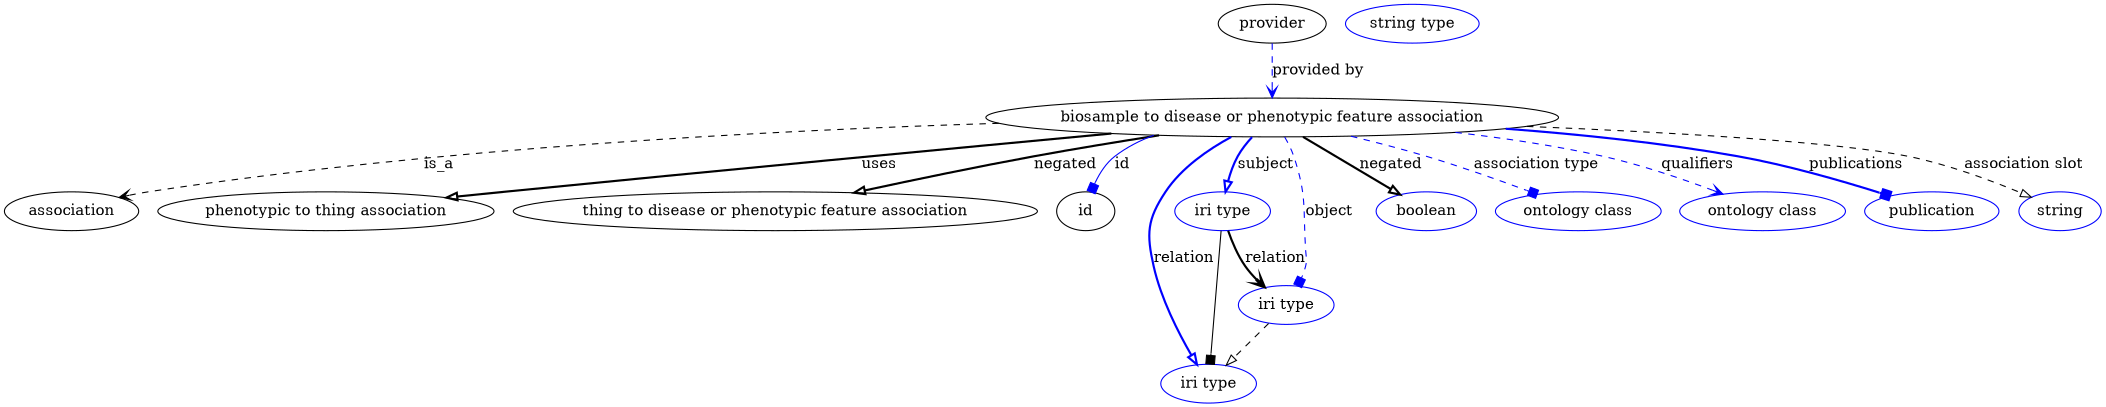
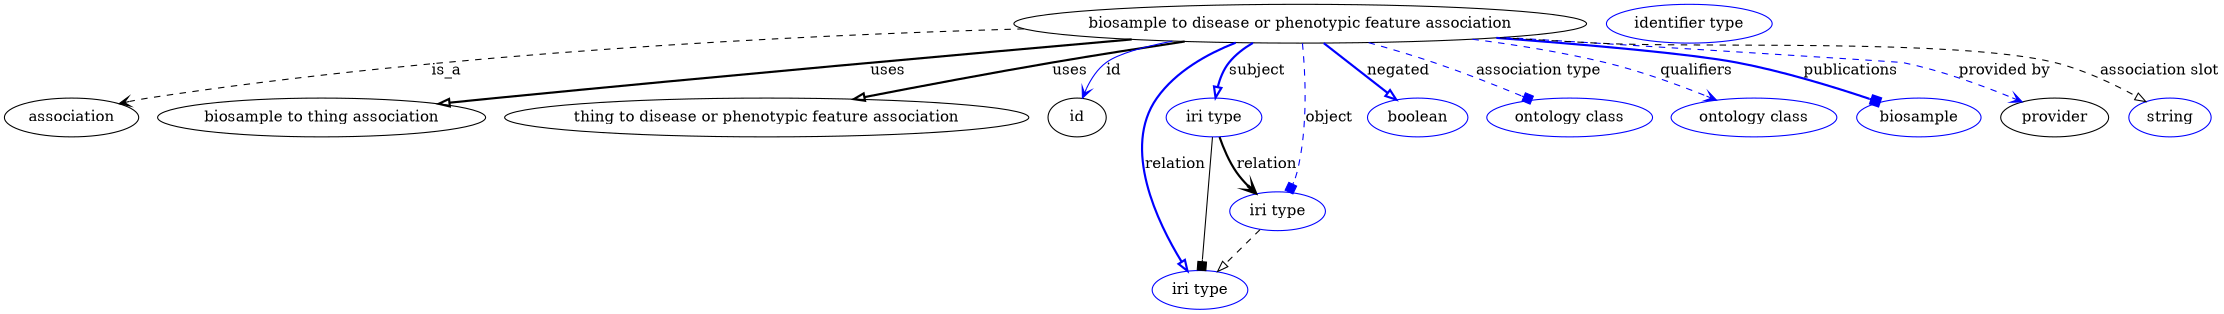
node "string type": label "string type" -> "identifier type"
edge "provider" -> "biosample to disease or phenotypic feature association": reversed
edge "biosample to disease or phenotypic feature association" -> "id": arrowhead box -> vee
edge "biosample to disease or phenotypic feature association" -> "boolean": color black -> blue
edge "biosample to disease or phenotypic feature association" -> "thing to disease or phenotypic feature association": label "negated" -> "uses"
node "phenotypic to thing association": label "phenotypic to thing association" -> "biosample to thing association"
node "publication": label "publication" -> "biosample"
